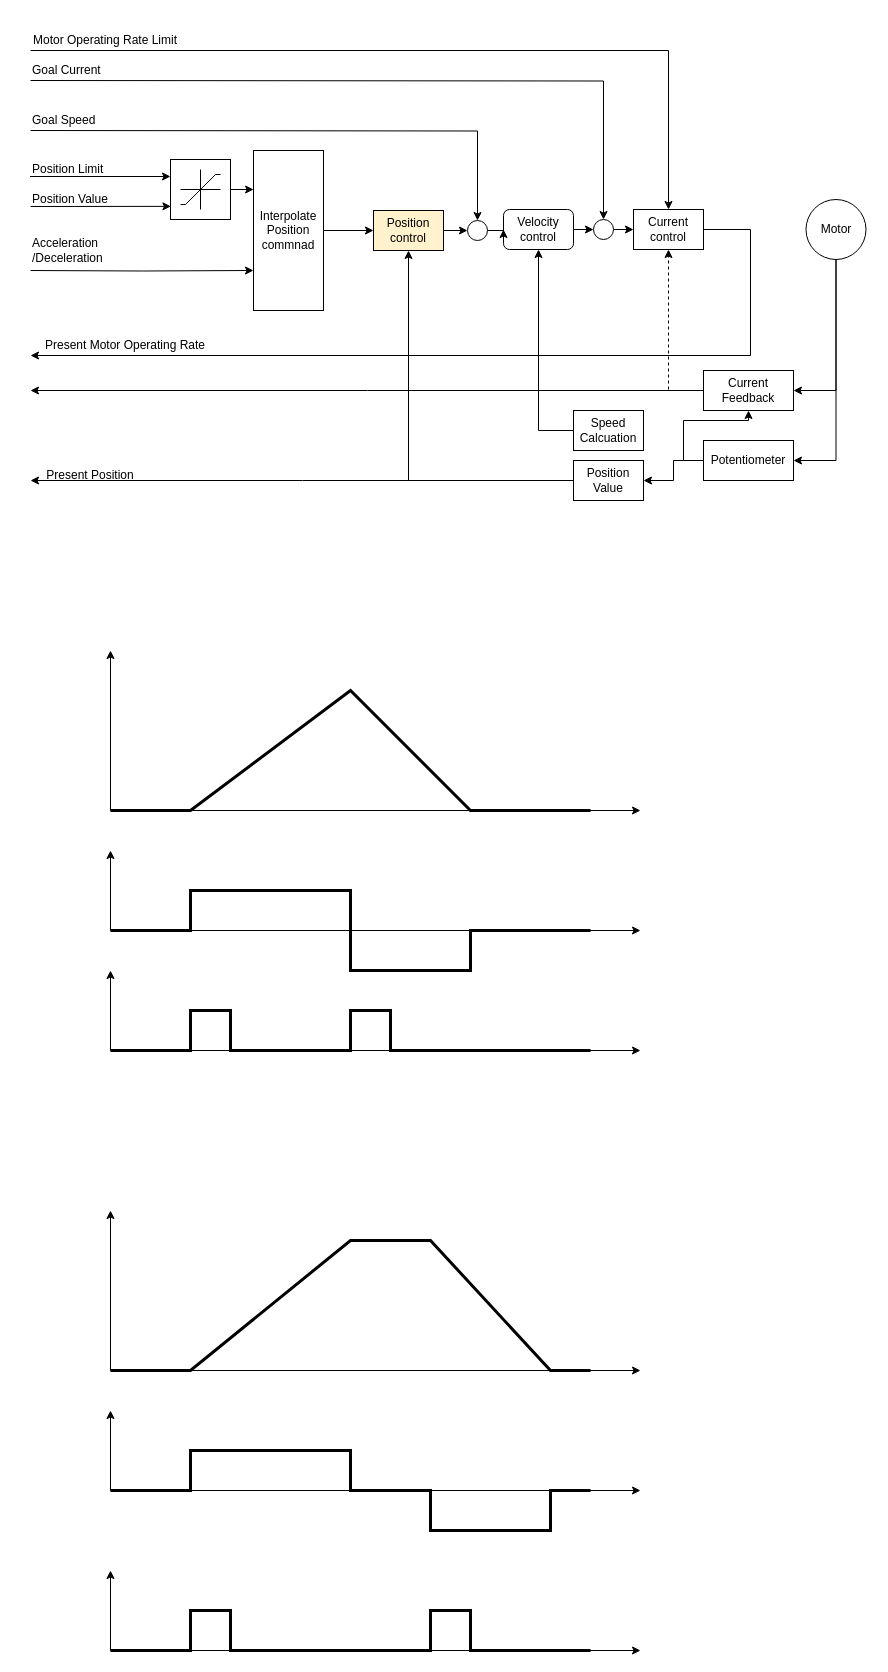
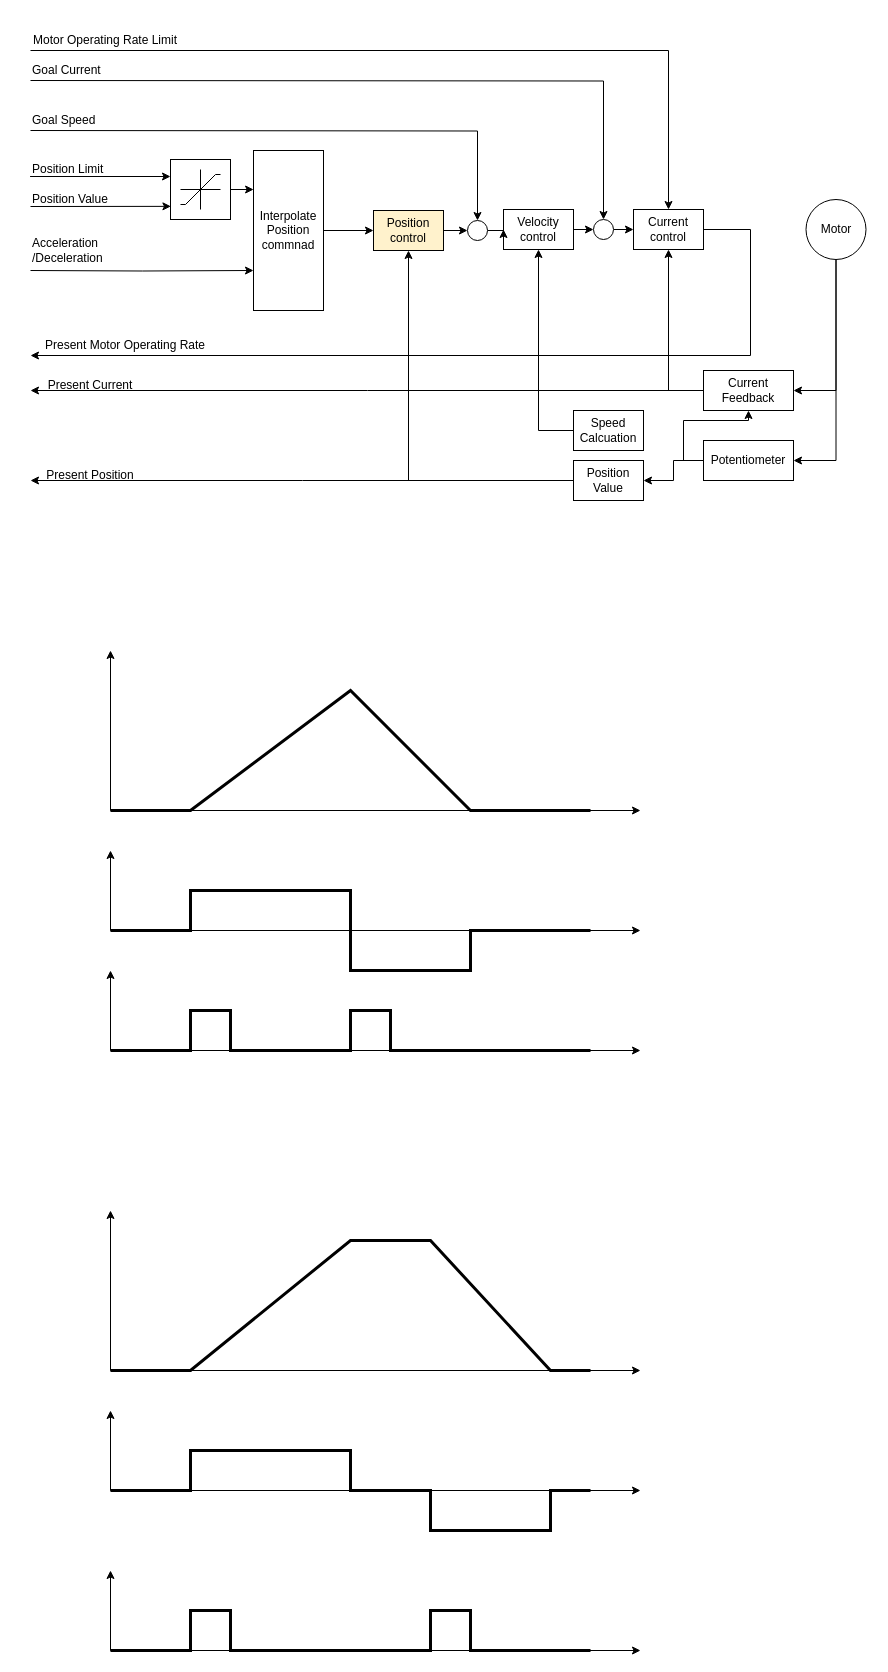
node "Velocity control": shape rounded rectangle -> rectangle
edge "Current Feedback" -> "Current control": style dashed -> solid
node "Present Current": added
